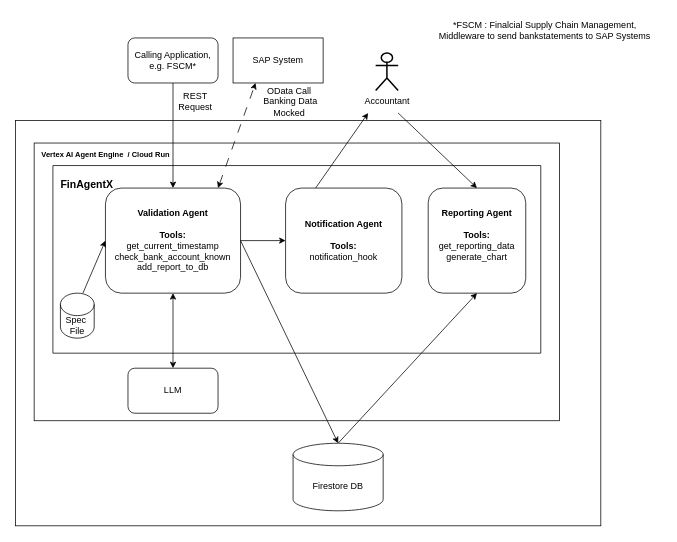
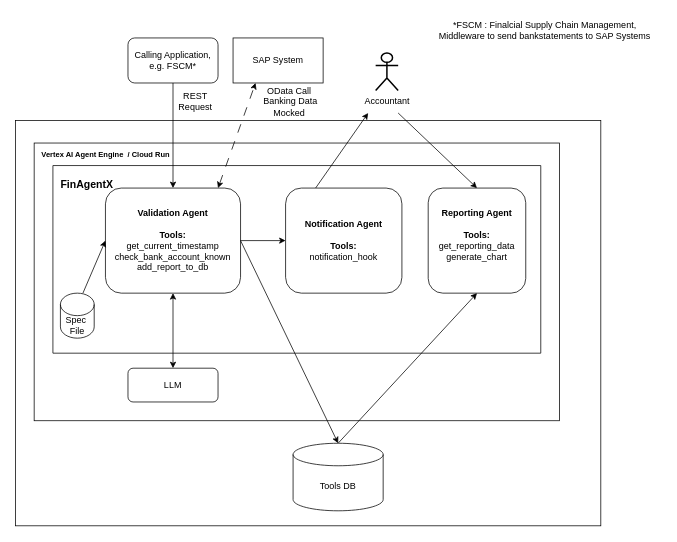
node "LLM": size 90x45 -> 90x34
node "Firestore DB": label "Firestore DB" -> "Tools DB"
